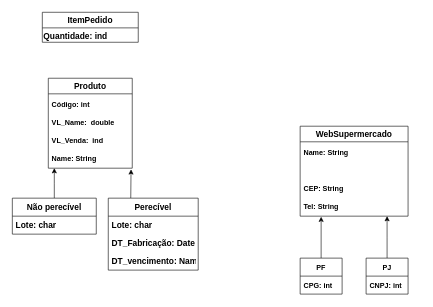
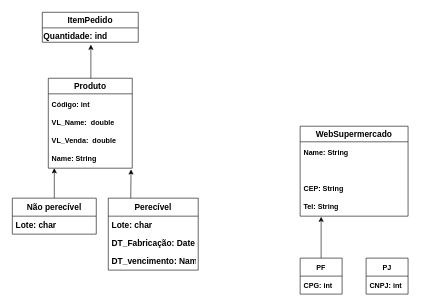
edge "Produto" -> "Quantidade: ind": added
node "VL_Venda: ind": label "VL_Venda: ind" -> "VL_Venda: double"
edge "PJ" -> "Tel: String": removed
